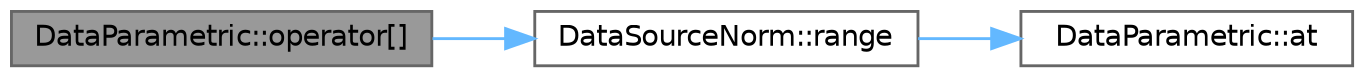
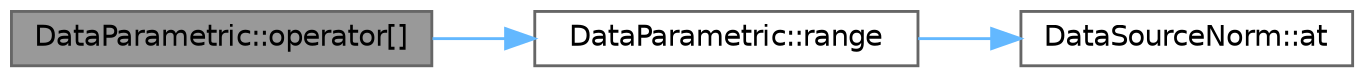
node "DataSourceNorm::range": label "DataSourceNorm::range" -> "DataParametric::range"
node "DataParametric::at": label "DataParametric::at" -> "DataSourceNorm::at"
